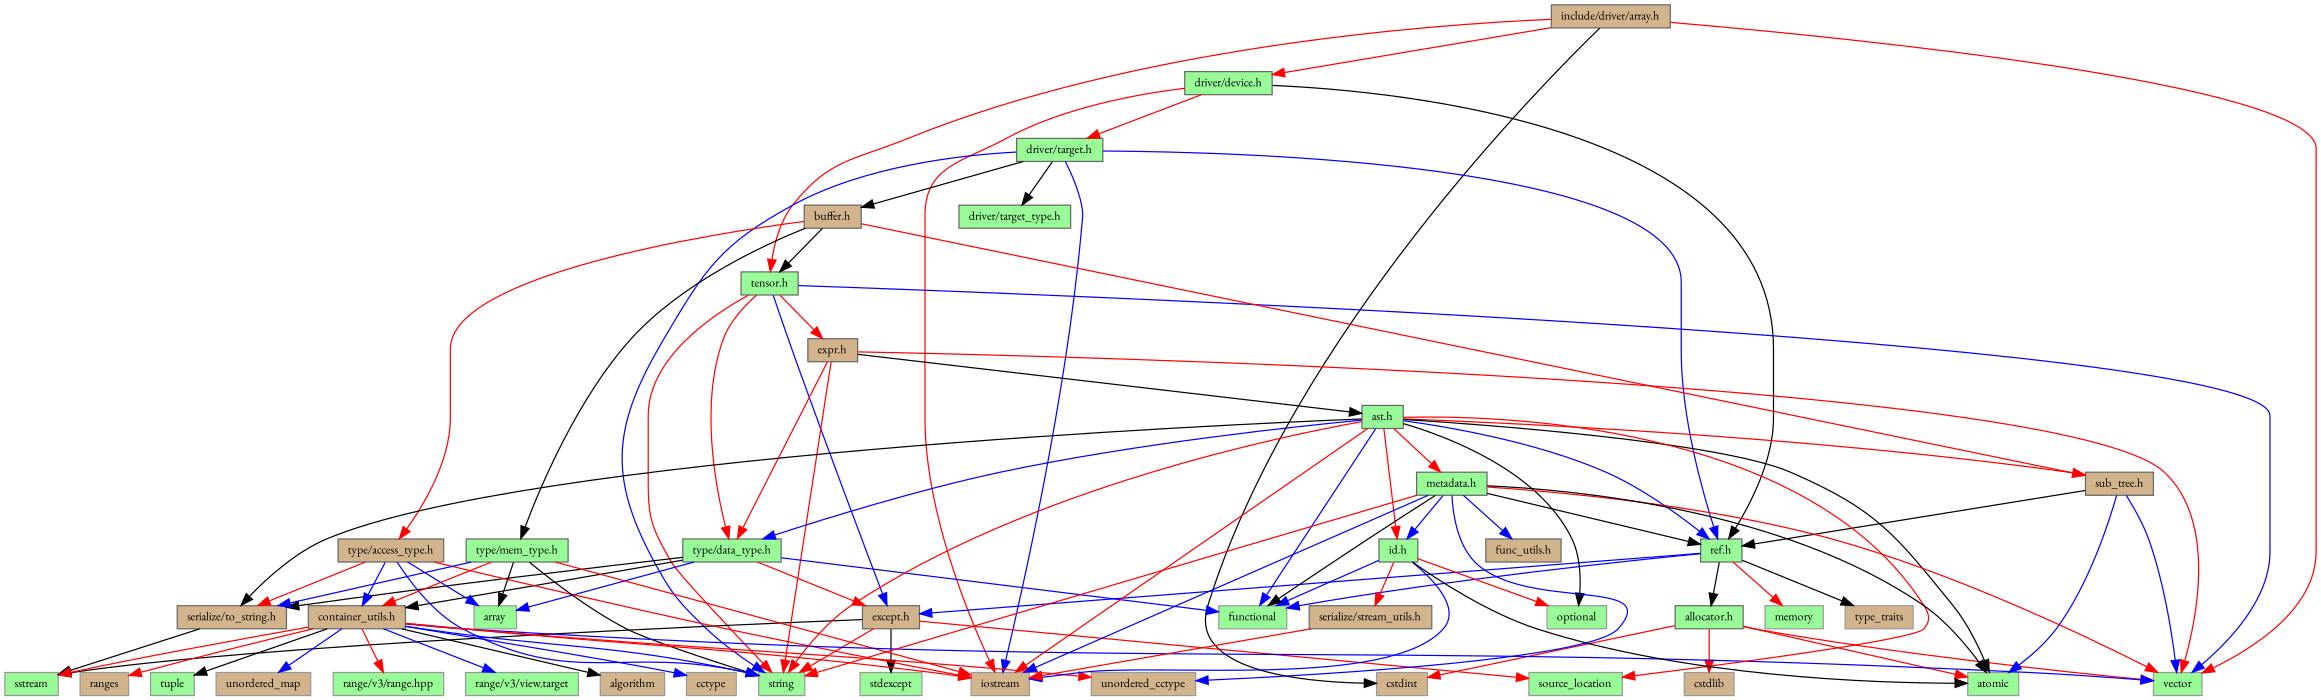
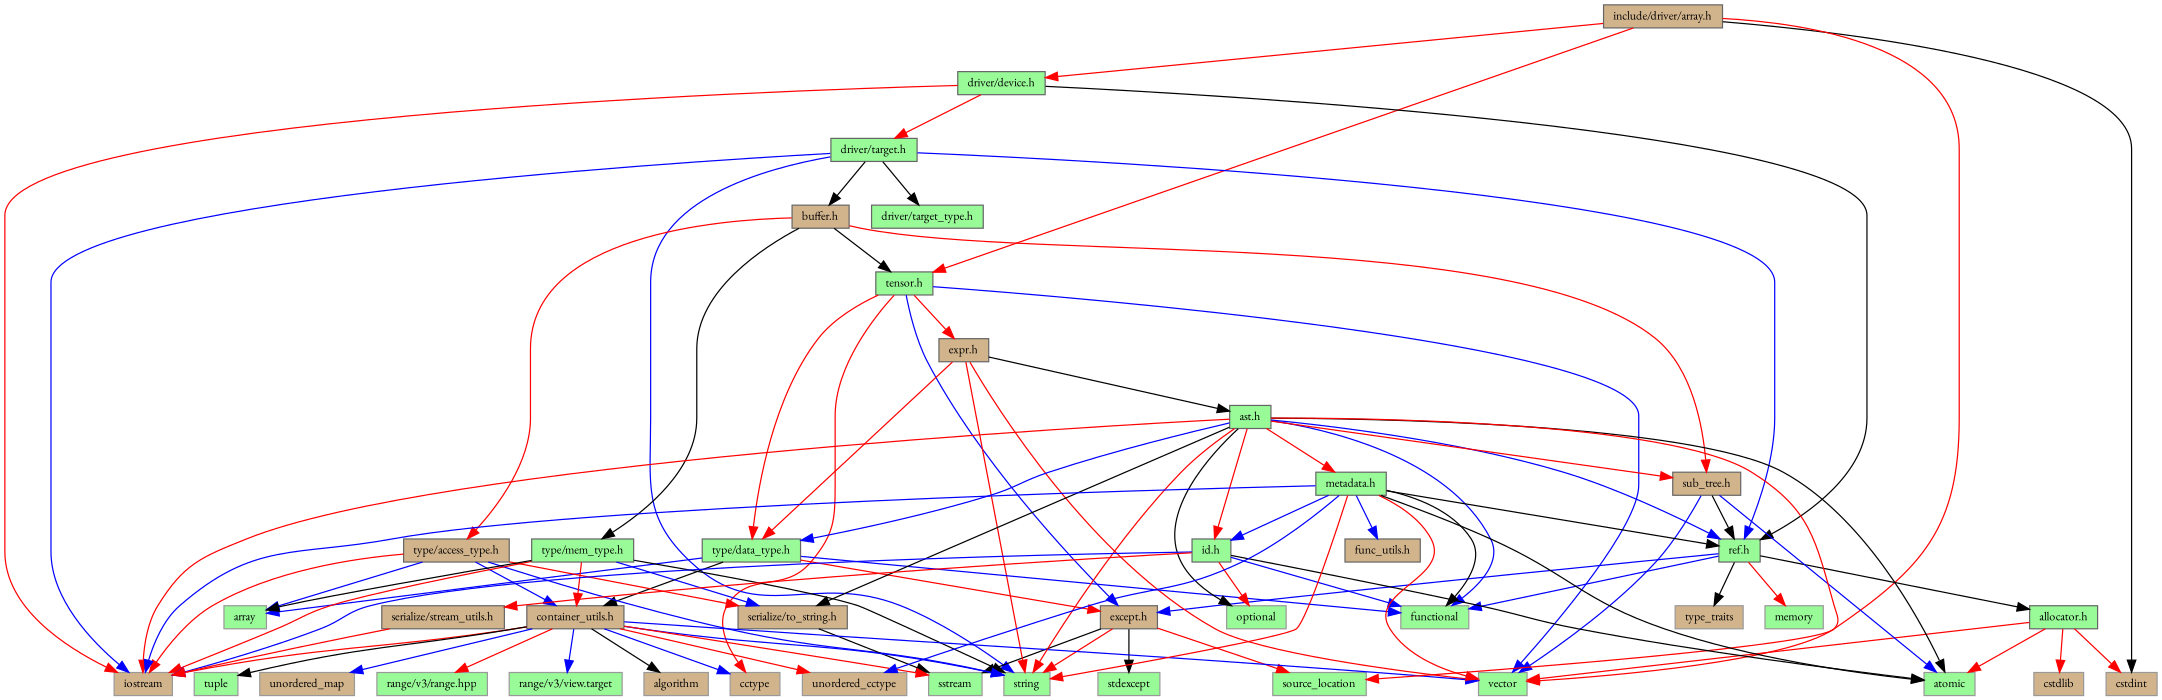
edge "tensor.h" -> "string": now "tensor.h" -> "cctype"
edge "type/data_type.h" -> "serialize/to_string.h": removed
node "ranges": removed
